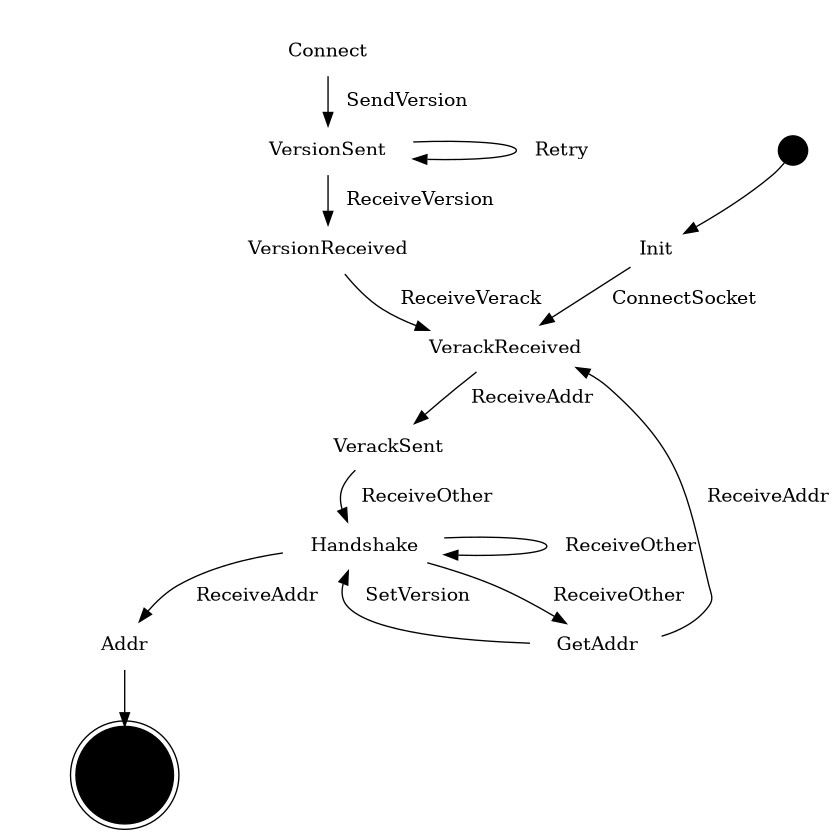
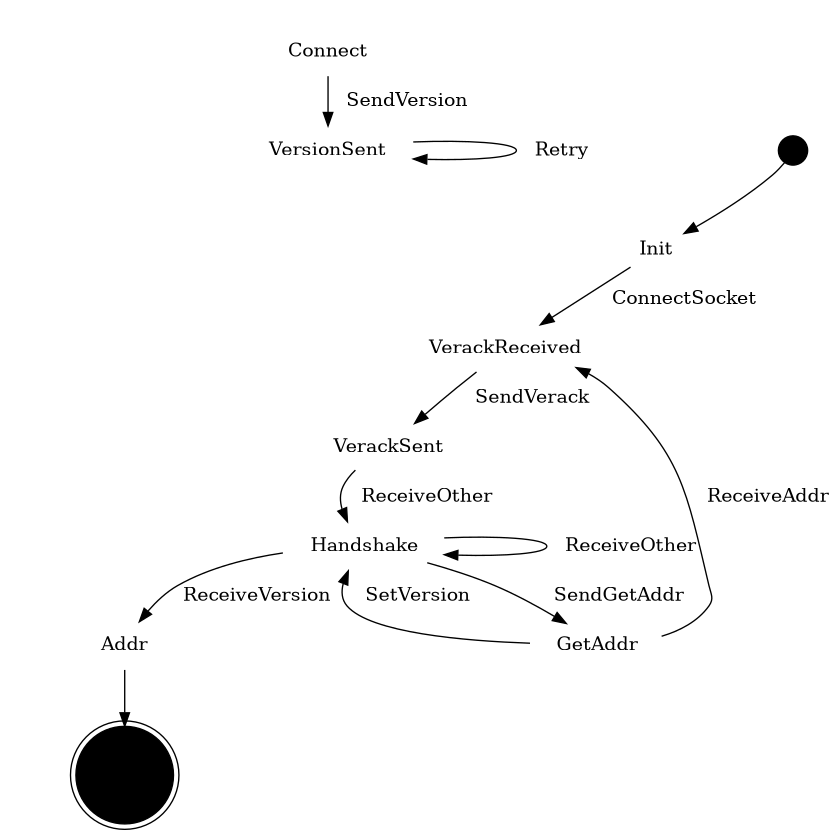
node "VersionReceived": removed
edge "VerackReceived" -> "VerackSent": label "   ReceiveAddr" -> "   SendVerack"
edge "Handshake" -> "Addr": label "   ReceiveAddr" -> "   ReceiveVersion"
edge "Handshake" -> "GetAddr": label "   ReceiveOther" -> "   SendGetAddr"
